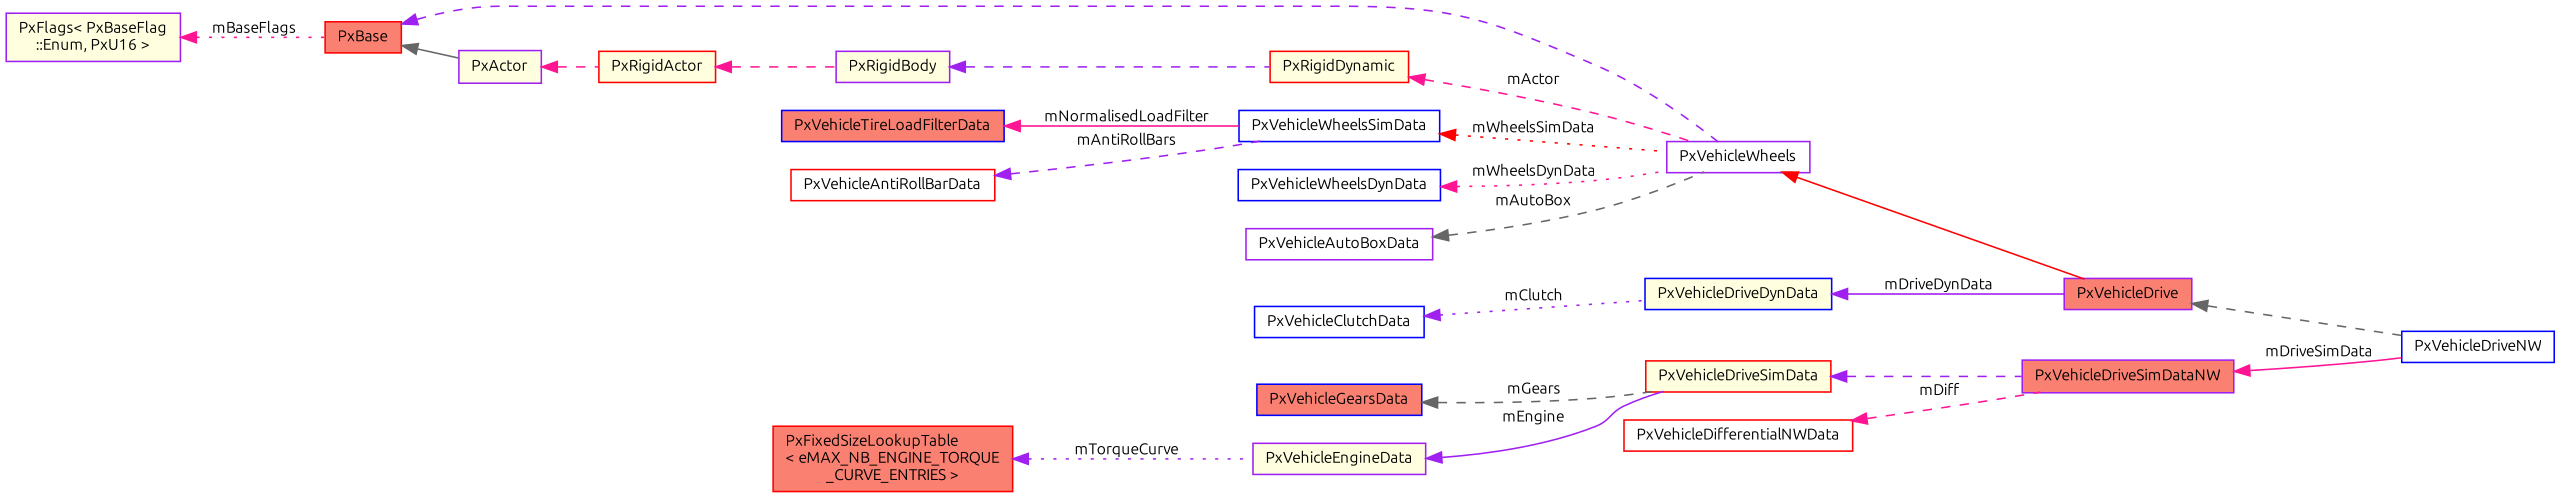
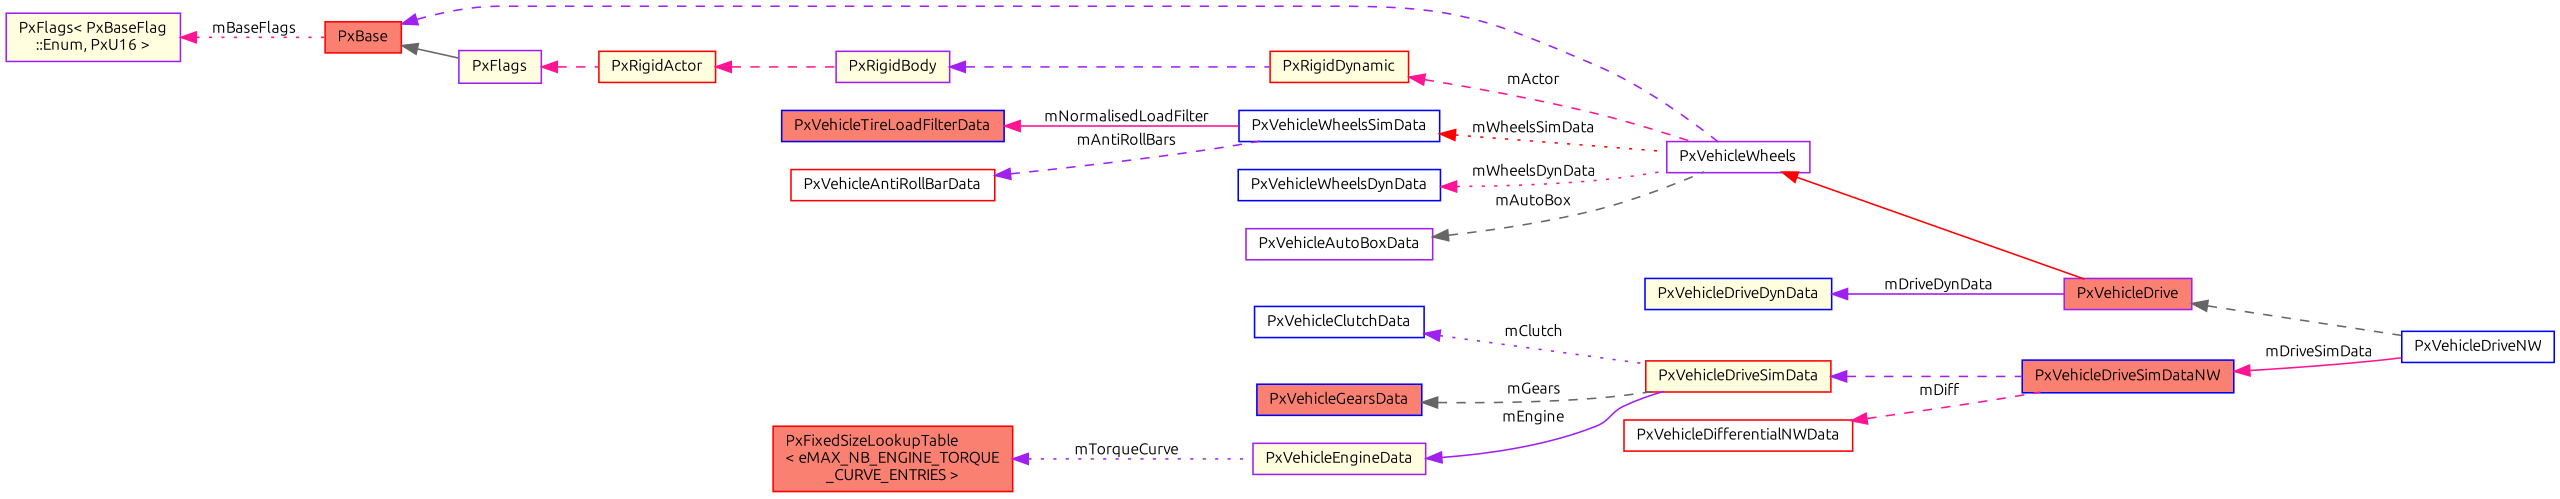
node "PxActor": label "PxActor" -> "PxFlags"
edge "PxVehicleDriveDynData" -> "PxVehicleClutchData": now "PxVehicleDriveSimData" -> "PxVehicleClutchData"
node "PxVehicleDriveSimDataNW": color purple -> blue
